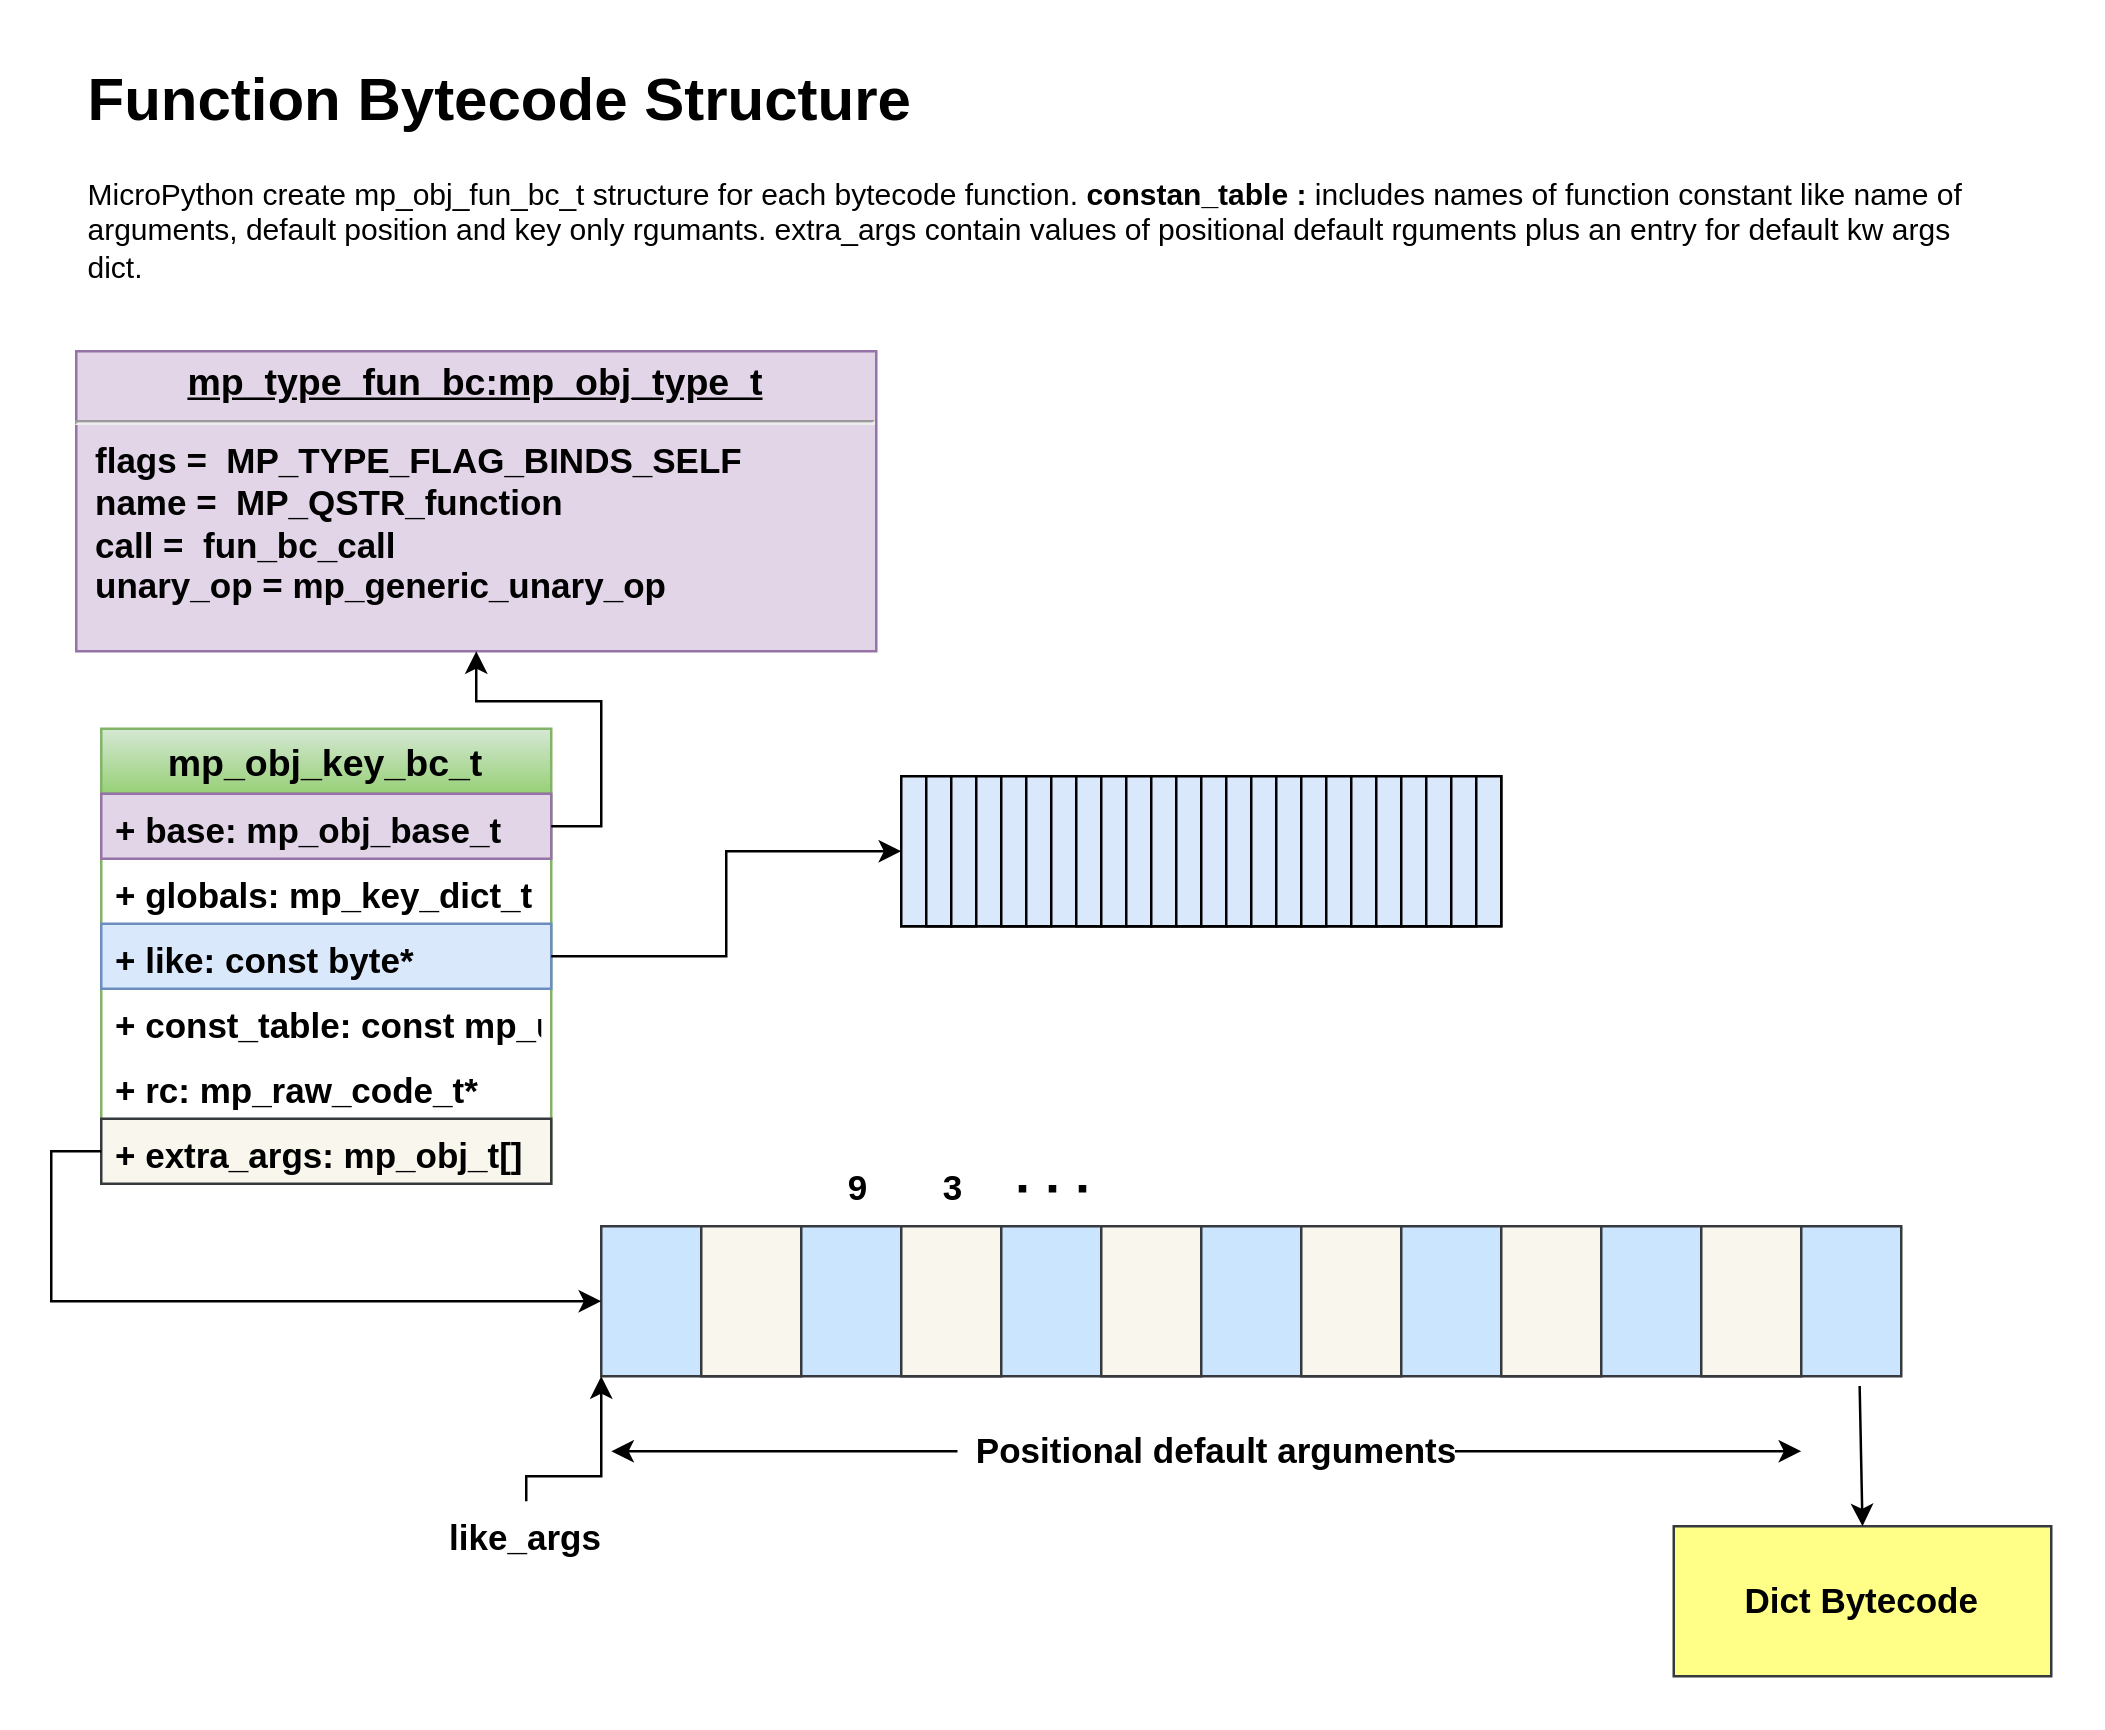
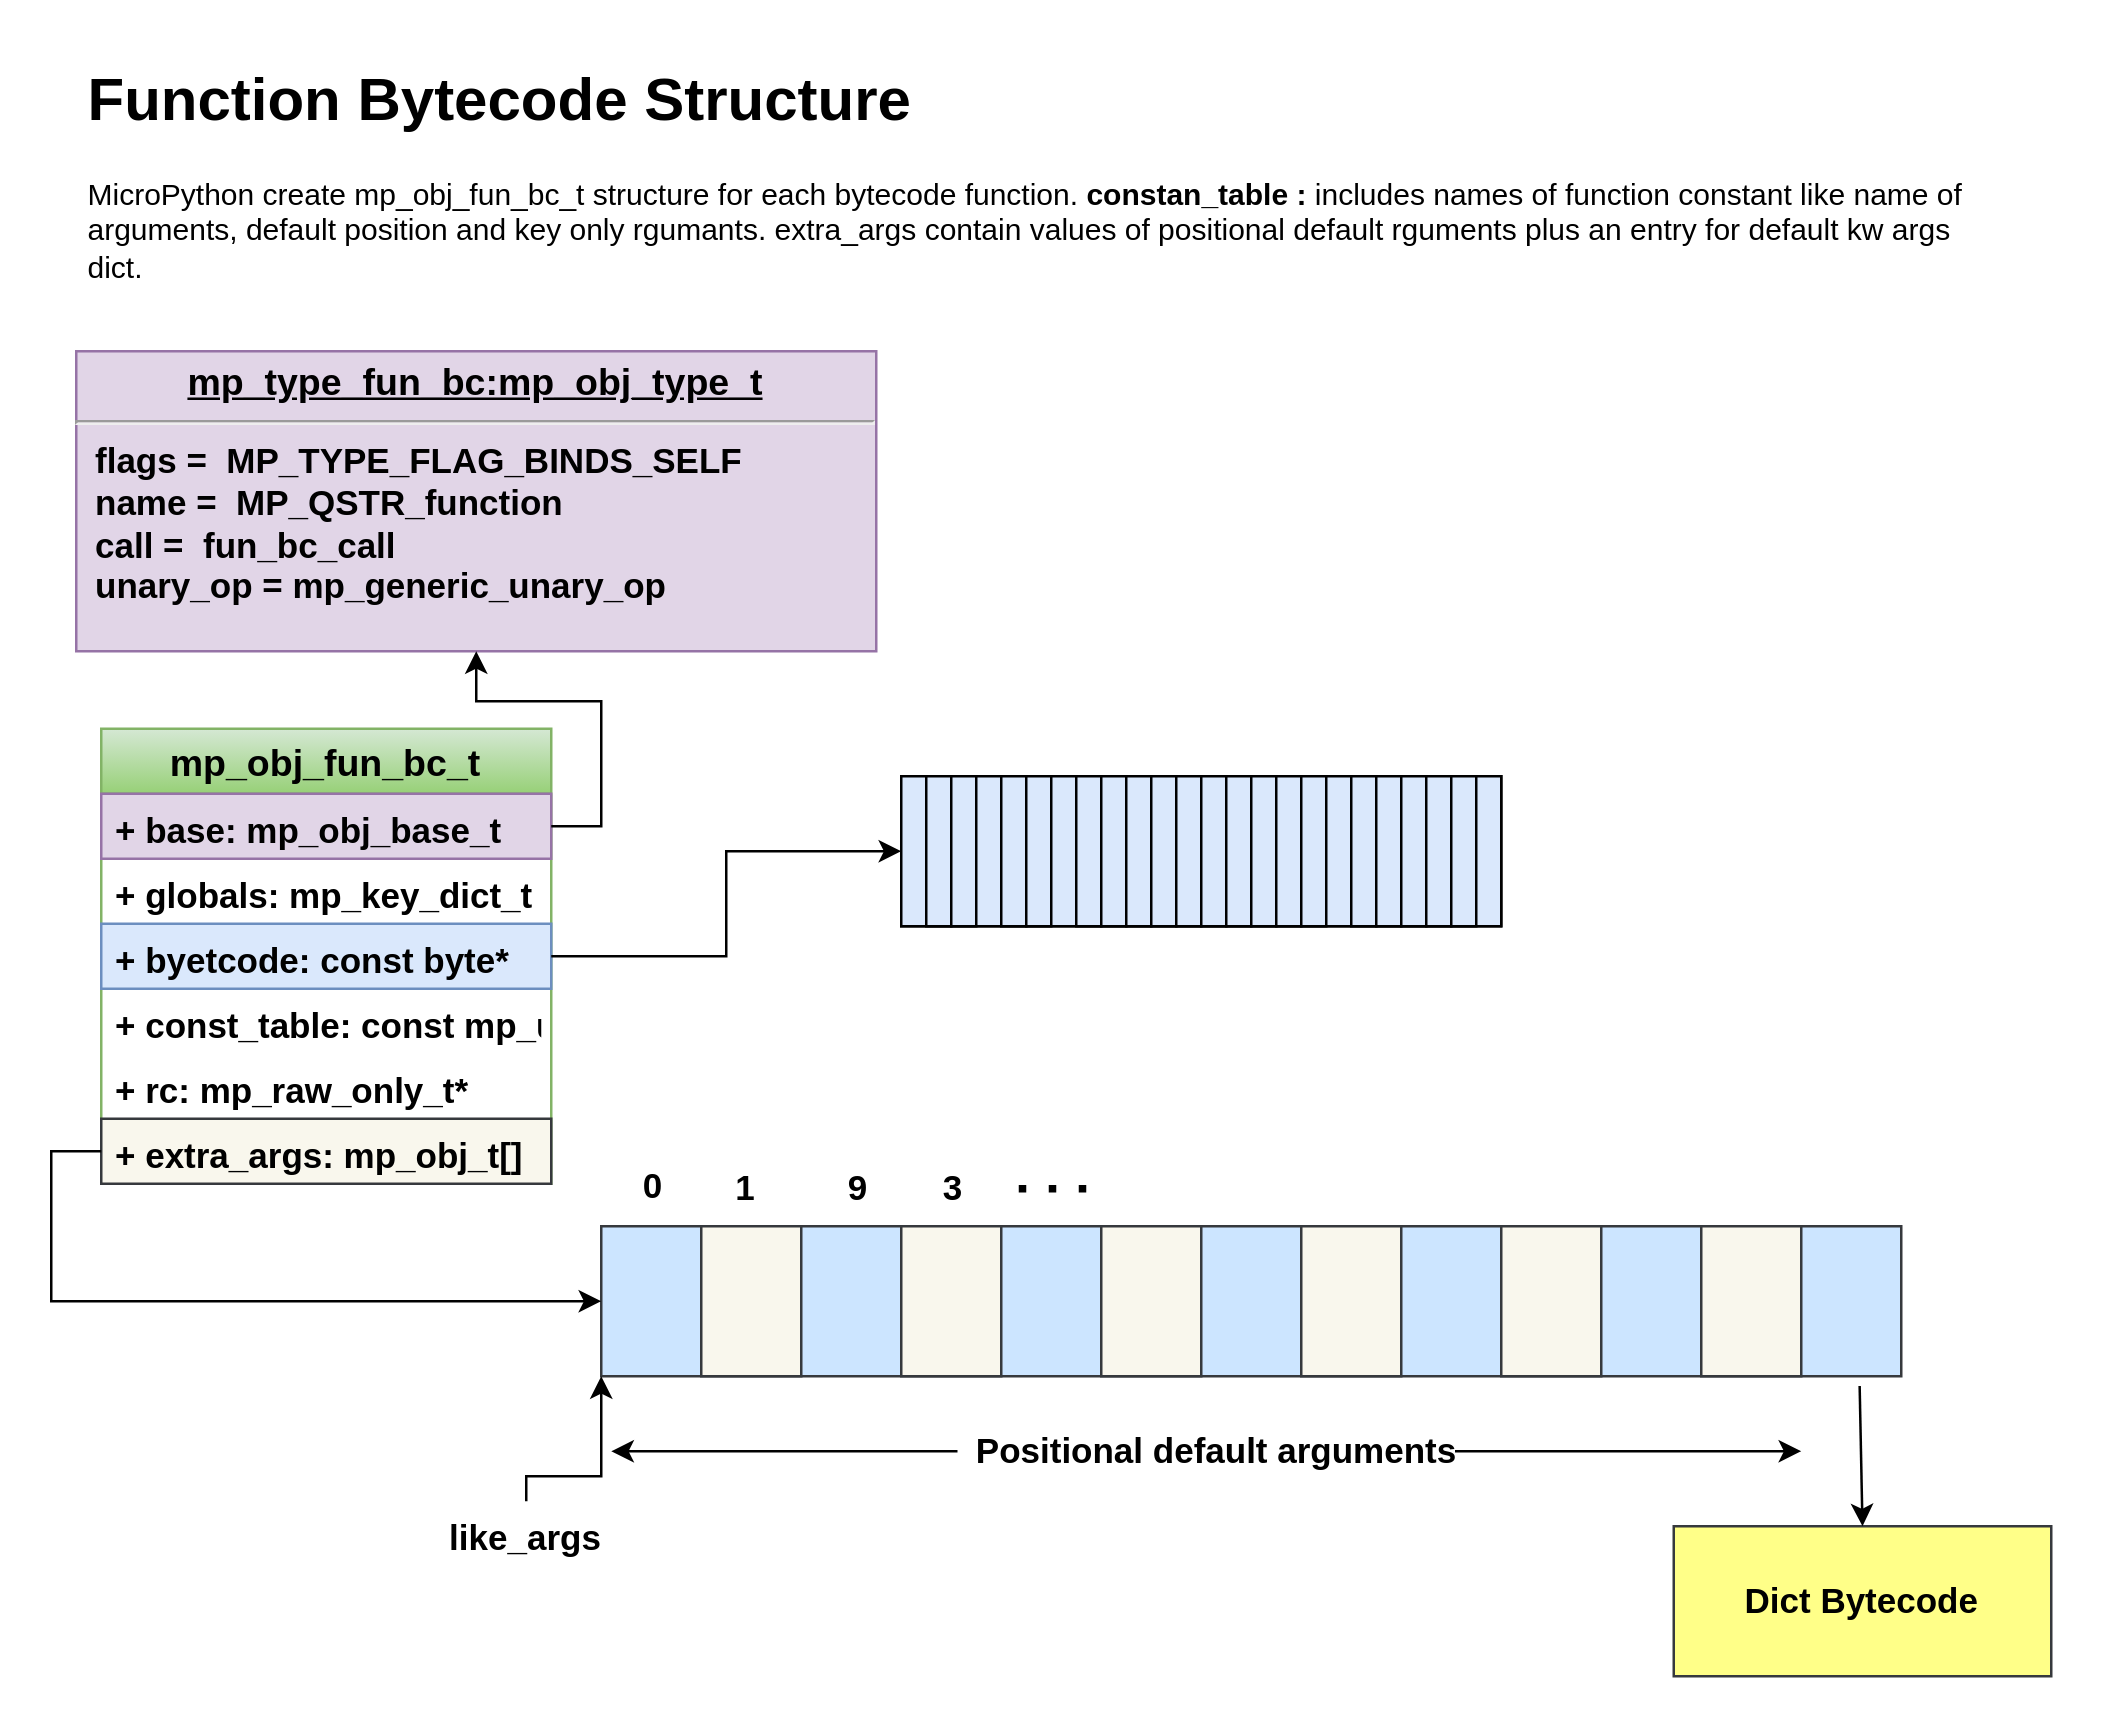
node "mp_obj_key_bc_t": label "mp_obj_key_bc_t" -> "mp_obj_fun_bc_t"
node "+ like: const byte*": label "+ like: const byte*" -> "+ byetcode: const byte*"
node "+ rc: mp_raw_code_t*": label "+ rc: mp_raw_code_t*" -> "+ rc: mp_raw_only_t*"
node "0": added
node "1": added
